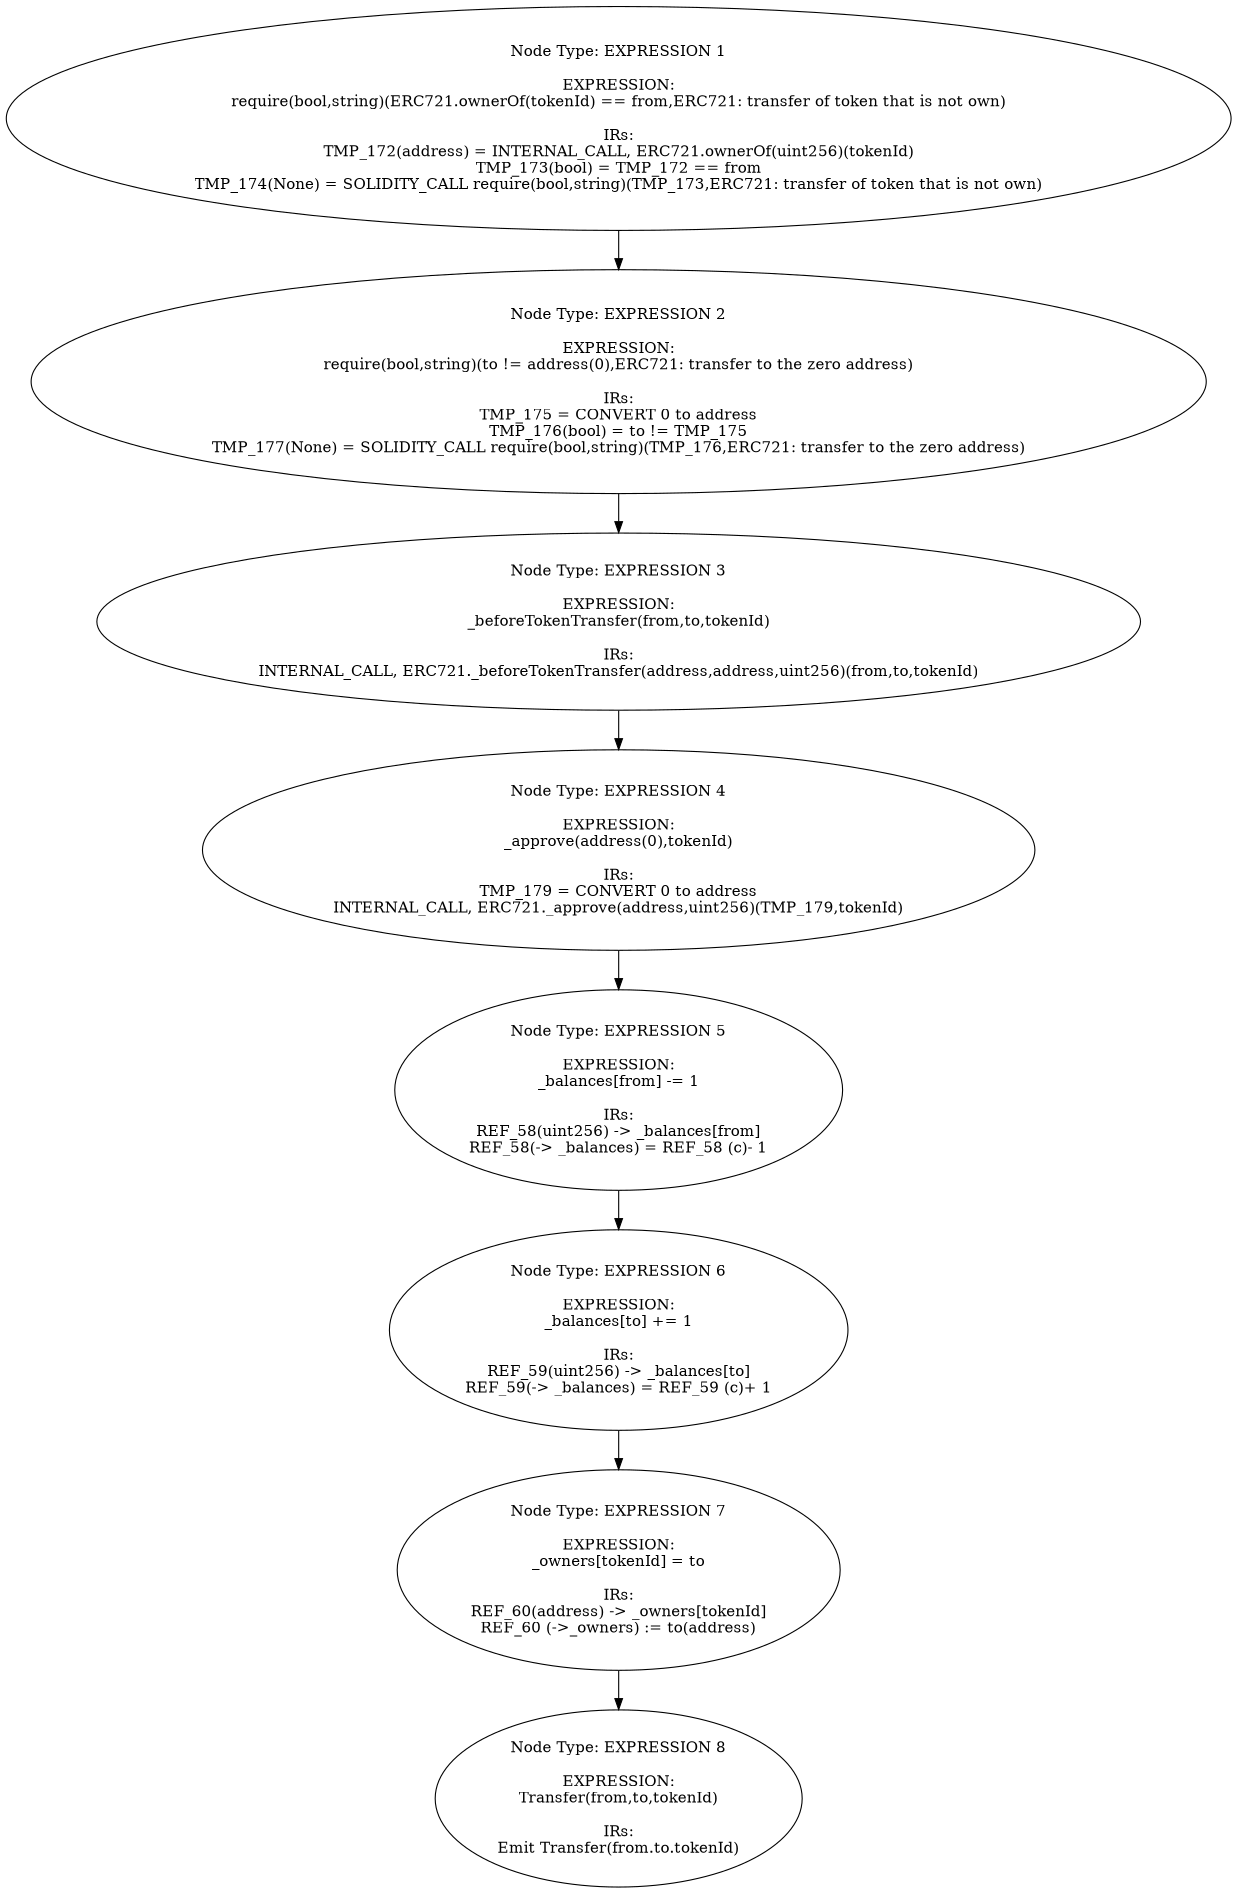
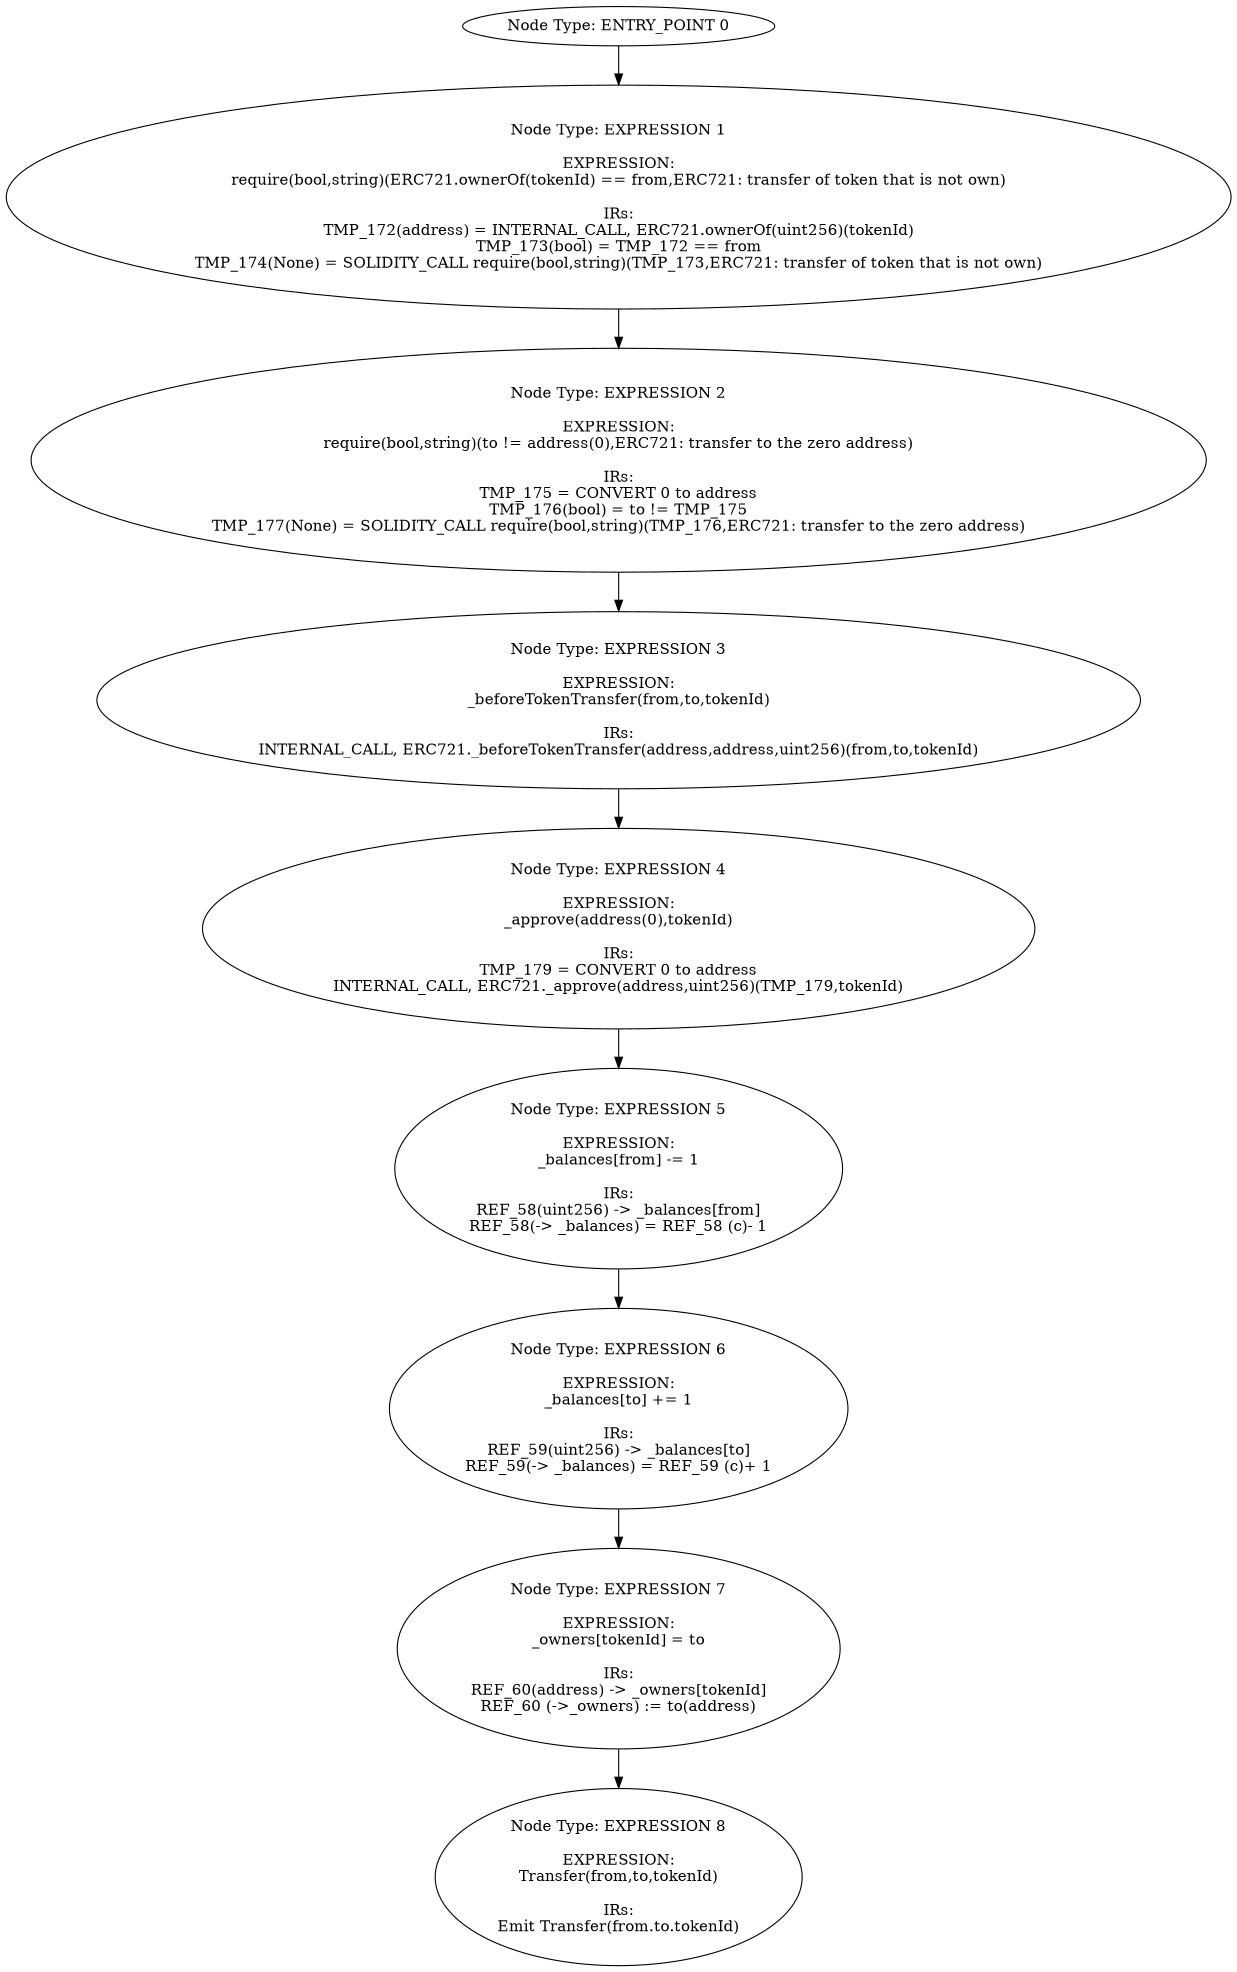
node "Node Type: ENTRY_POINT 0": added
